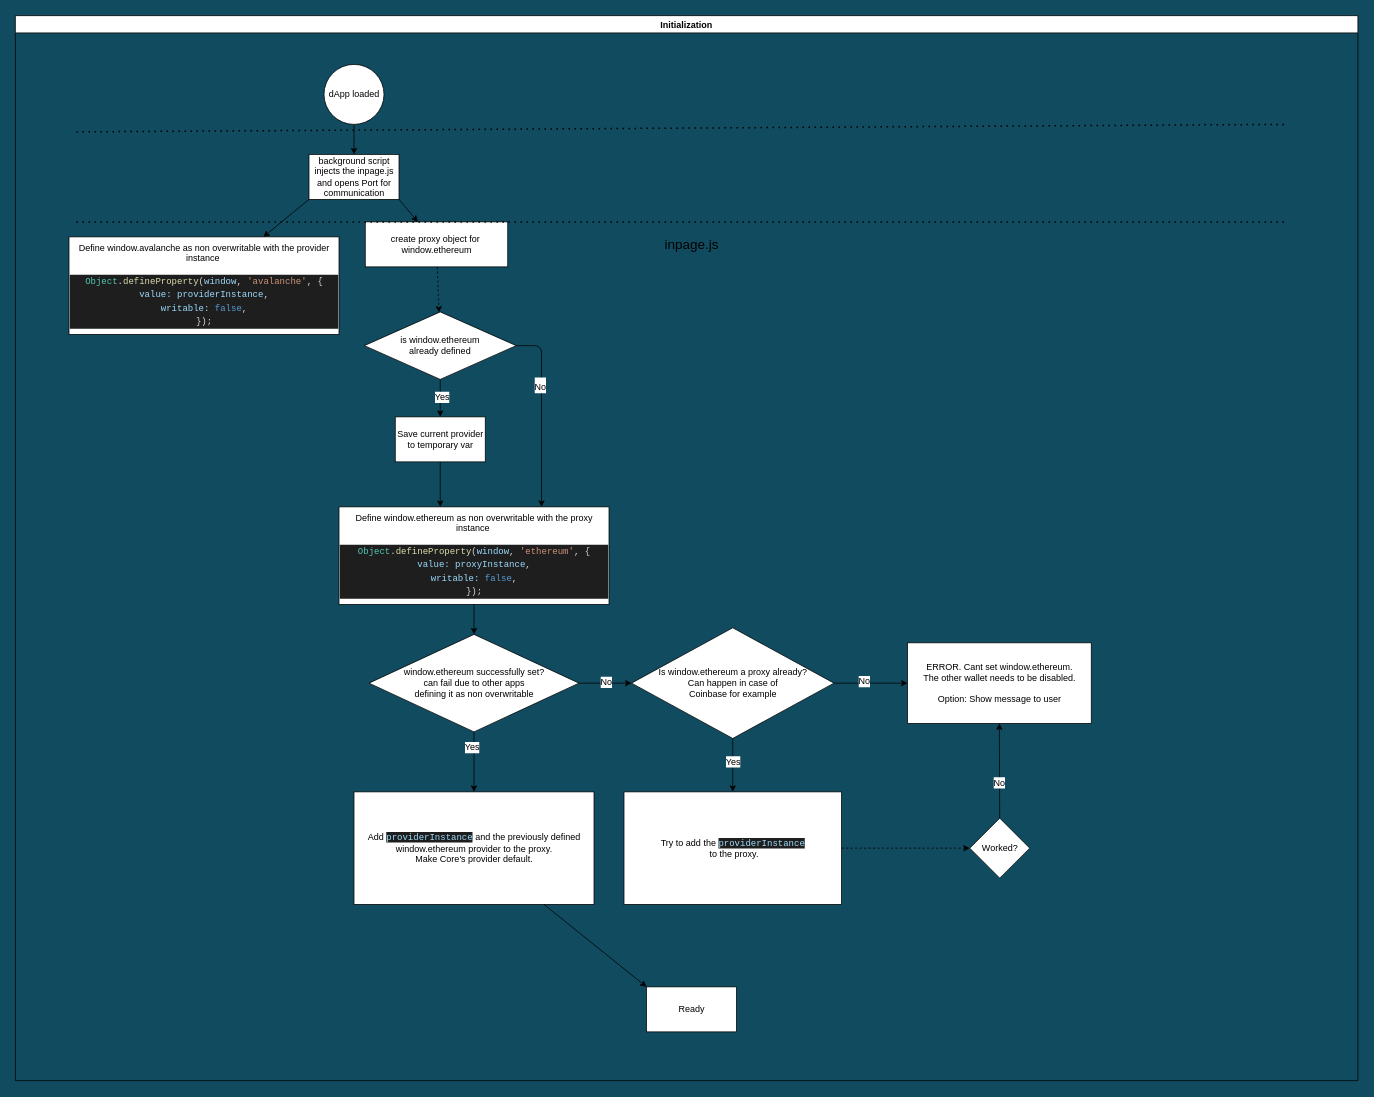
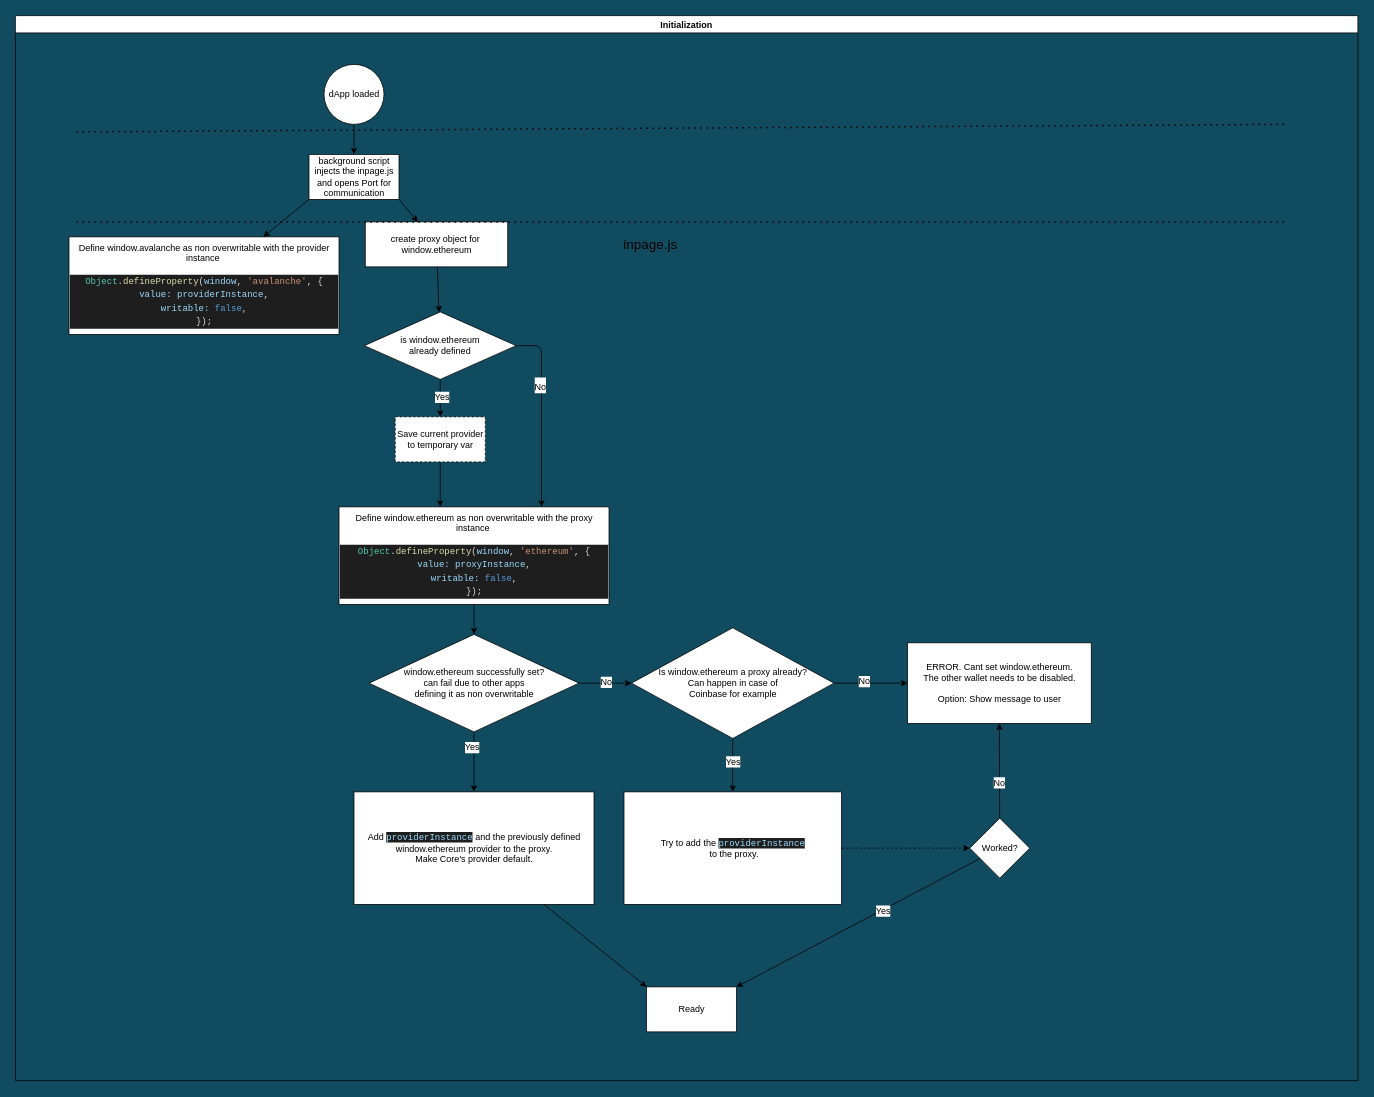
node "inpage.js": moved (692, 244) -> (650, 244)
edge "create proxy object for window.ethereum" -> "is window.ethereum already defined": style dashed -> solid
node "Save current provider to temporary var": style solid -> dashed
edge "Worked?" -> "Ready": added, label "Yes"
